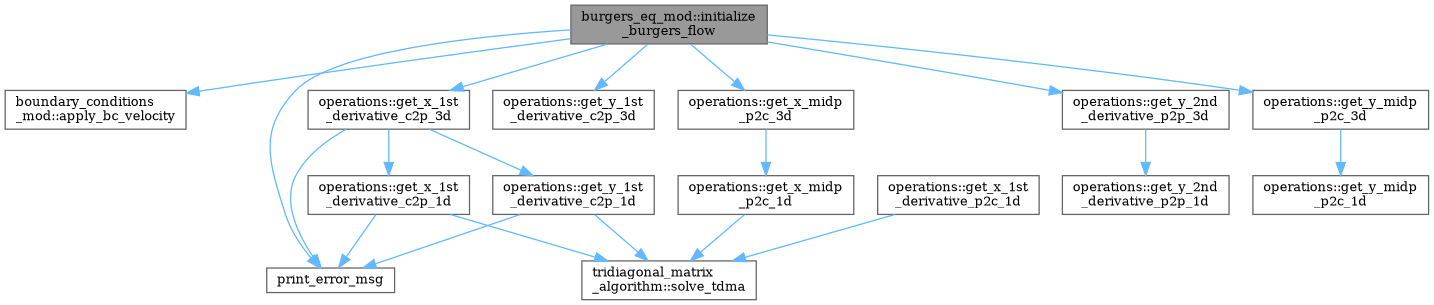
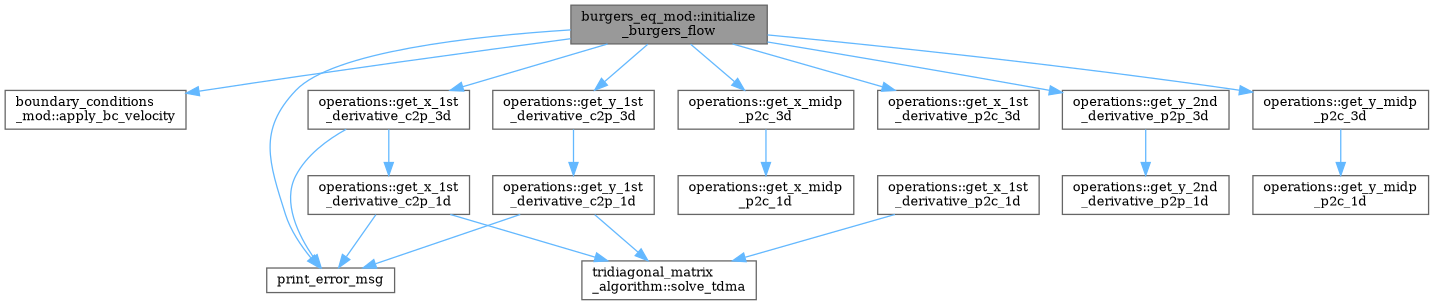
node "operations::get_x_1st _derivative_p2c_3d": added
edge "operations::get_x_1st _derivative_c2p_3d" -> "operations::get_y_1st _derivative_c2p_1d": now "operations::get_y_1st _derivative_c2p_3d" -> "operations::get_y_1st _derivative_c2p_1d"
edge "operations::get_x_midp _p2c_1d" -> "tridiagonal_matrix _algorithm::solve_tdma": removed
